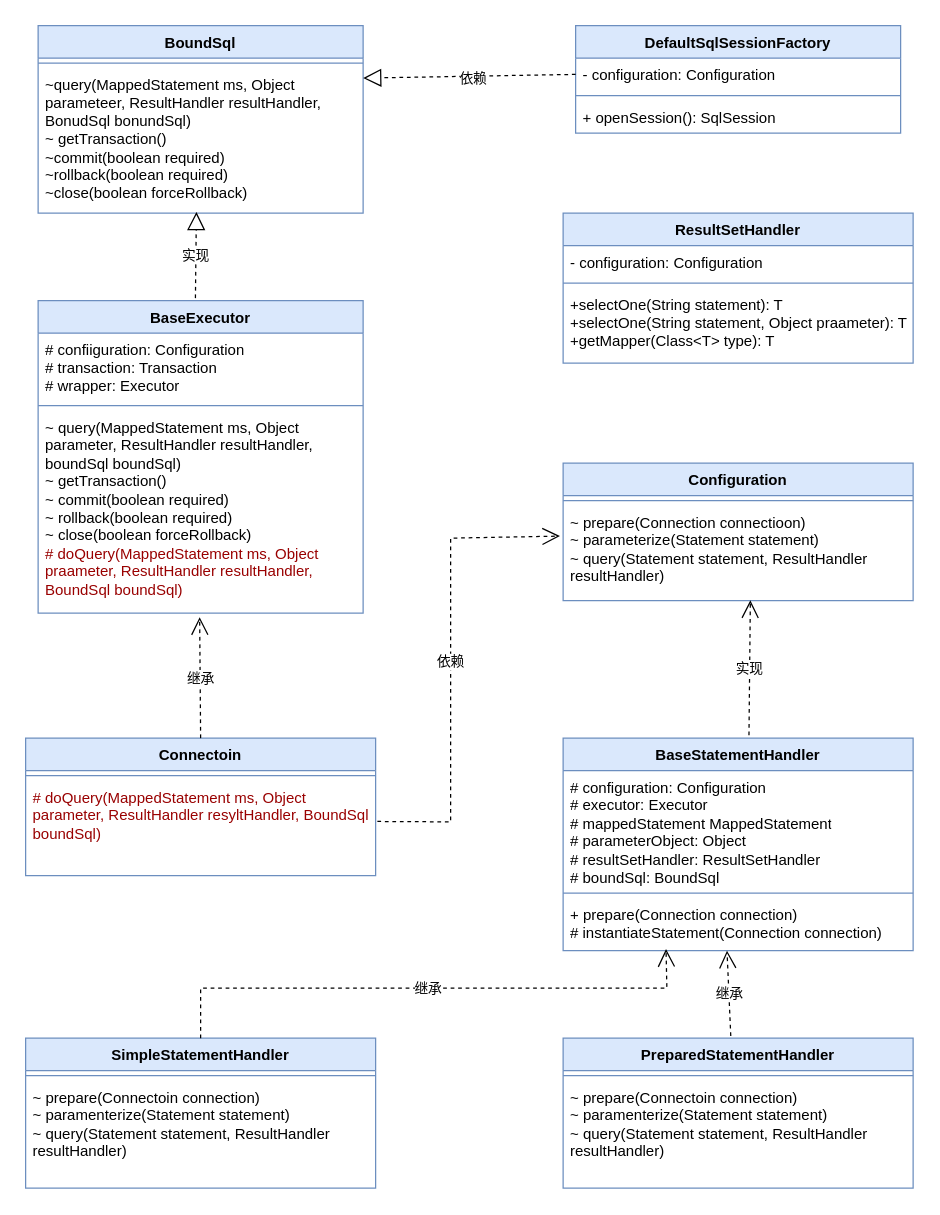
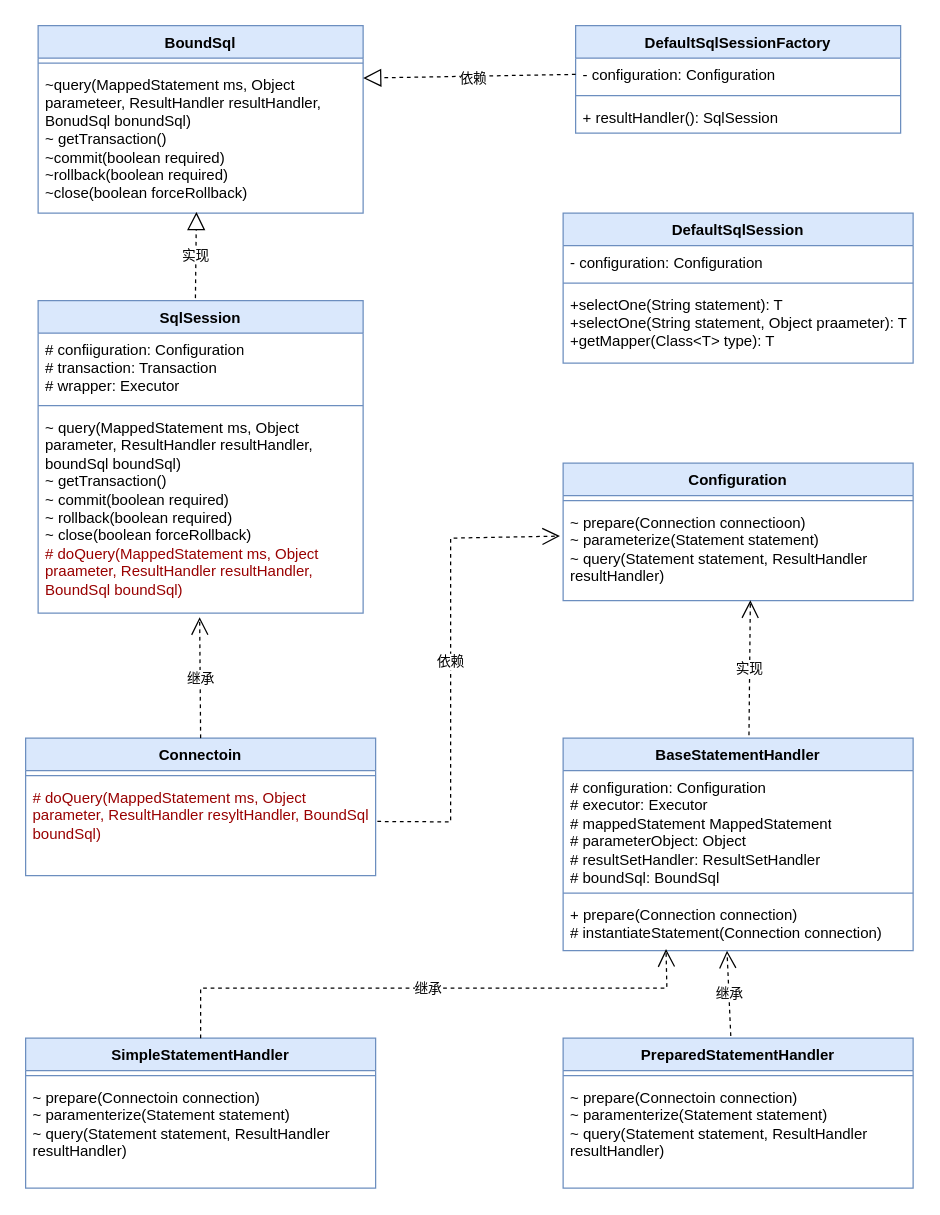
node "+ openSession(): SqlSession": label "+ openSession(): SqlSession" -> "+ resultHandler(): SqlSession"
node "ResultSetHandler": label "ResultSetHandler" -> "DefaultSqlSession"
node "BaseExecutor": label "BaseExecutor" -> "SqlSession"
